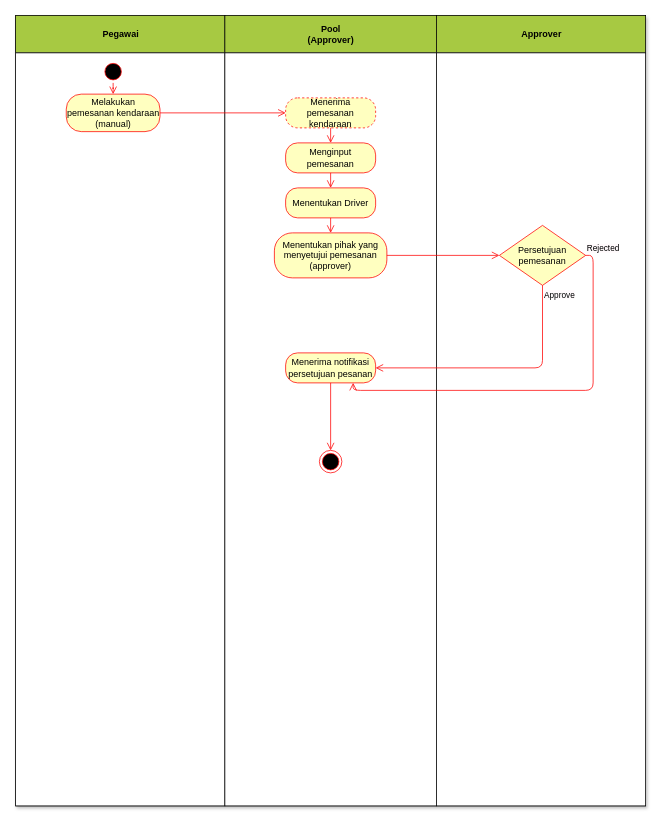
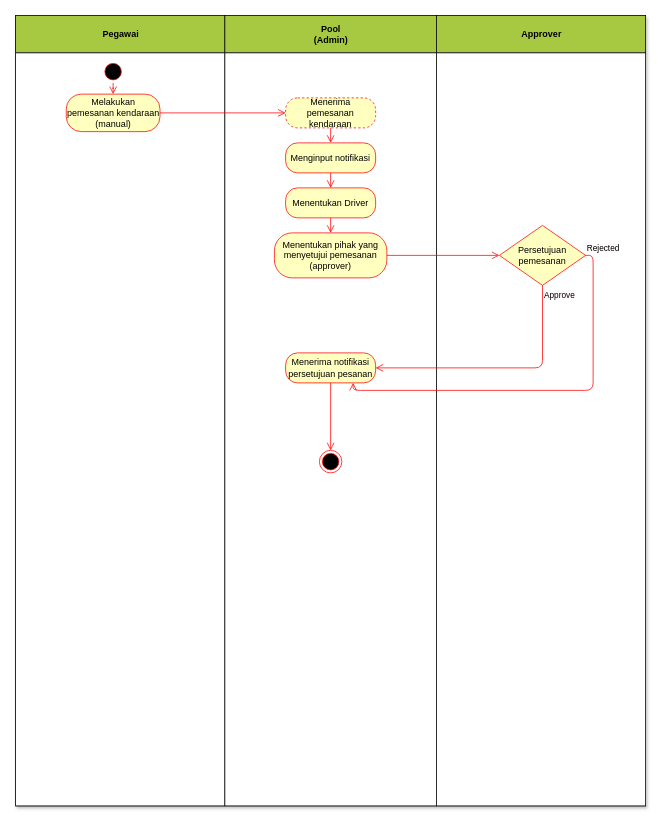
node "Pool (Approver)": label "Pool (Approver)" -> "Pool (Admin)"
node "Menginput pemesanan": label "Menginput pemesanan" -> "Menginput notifikasi"
